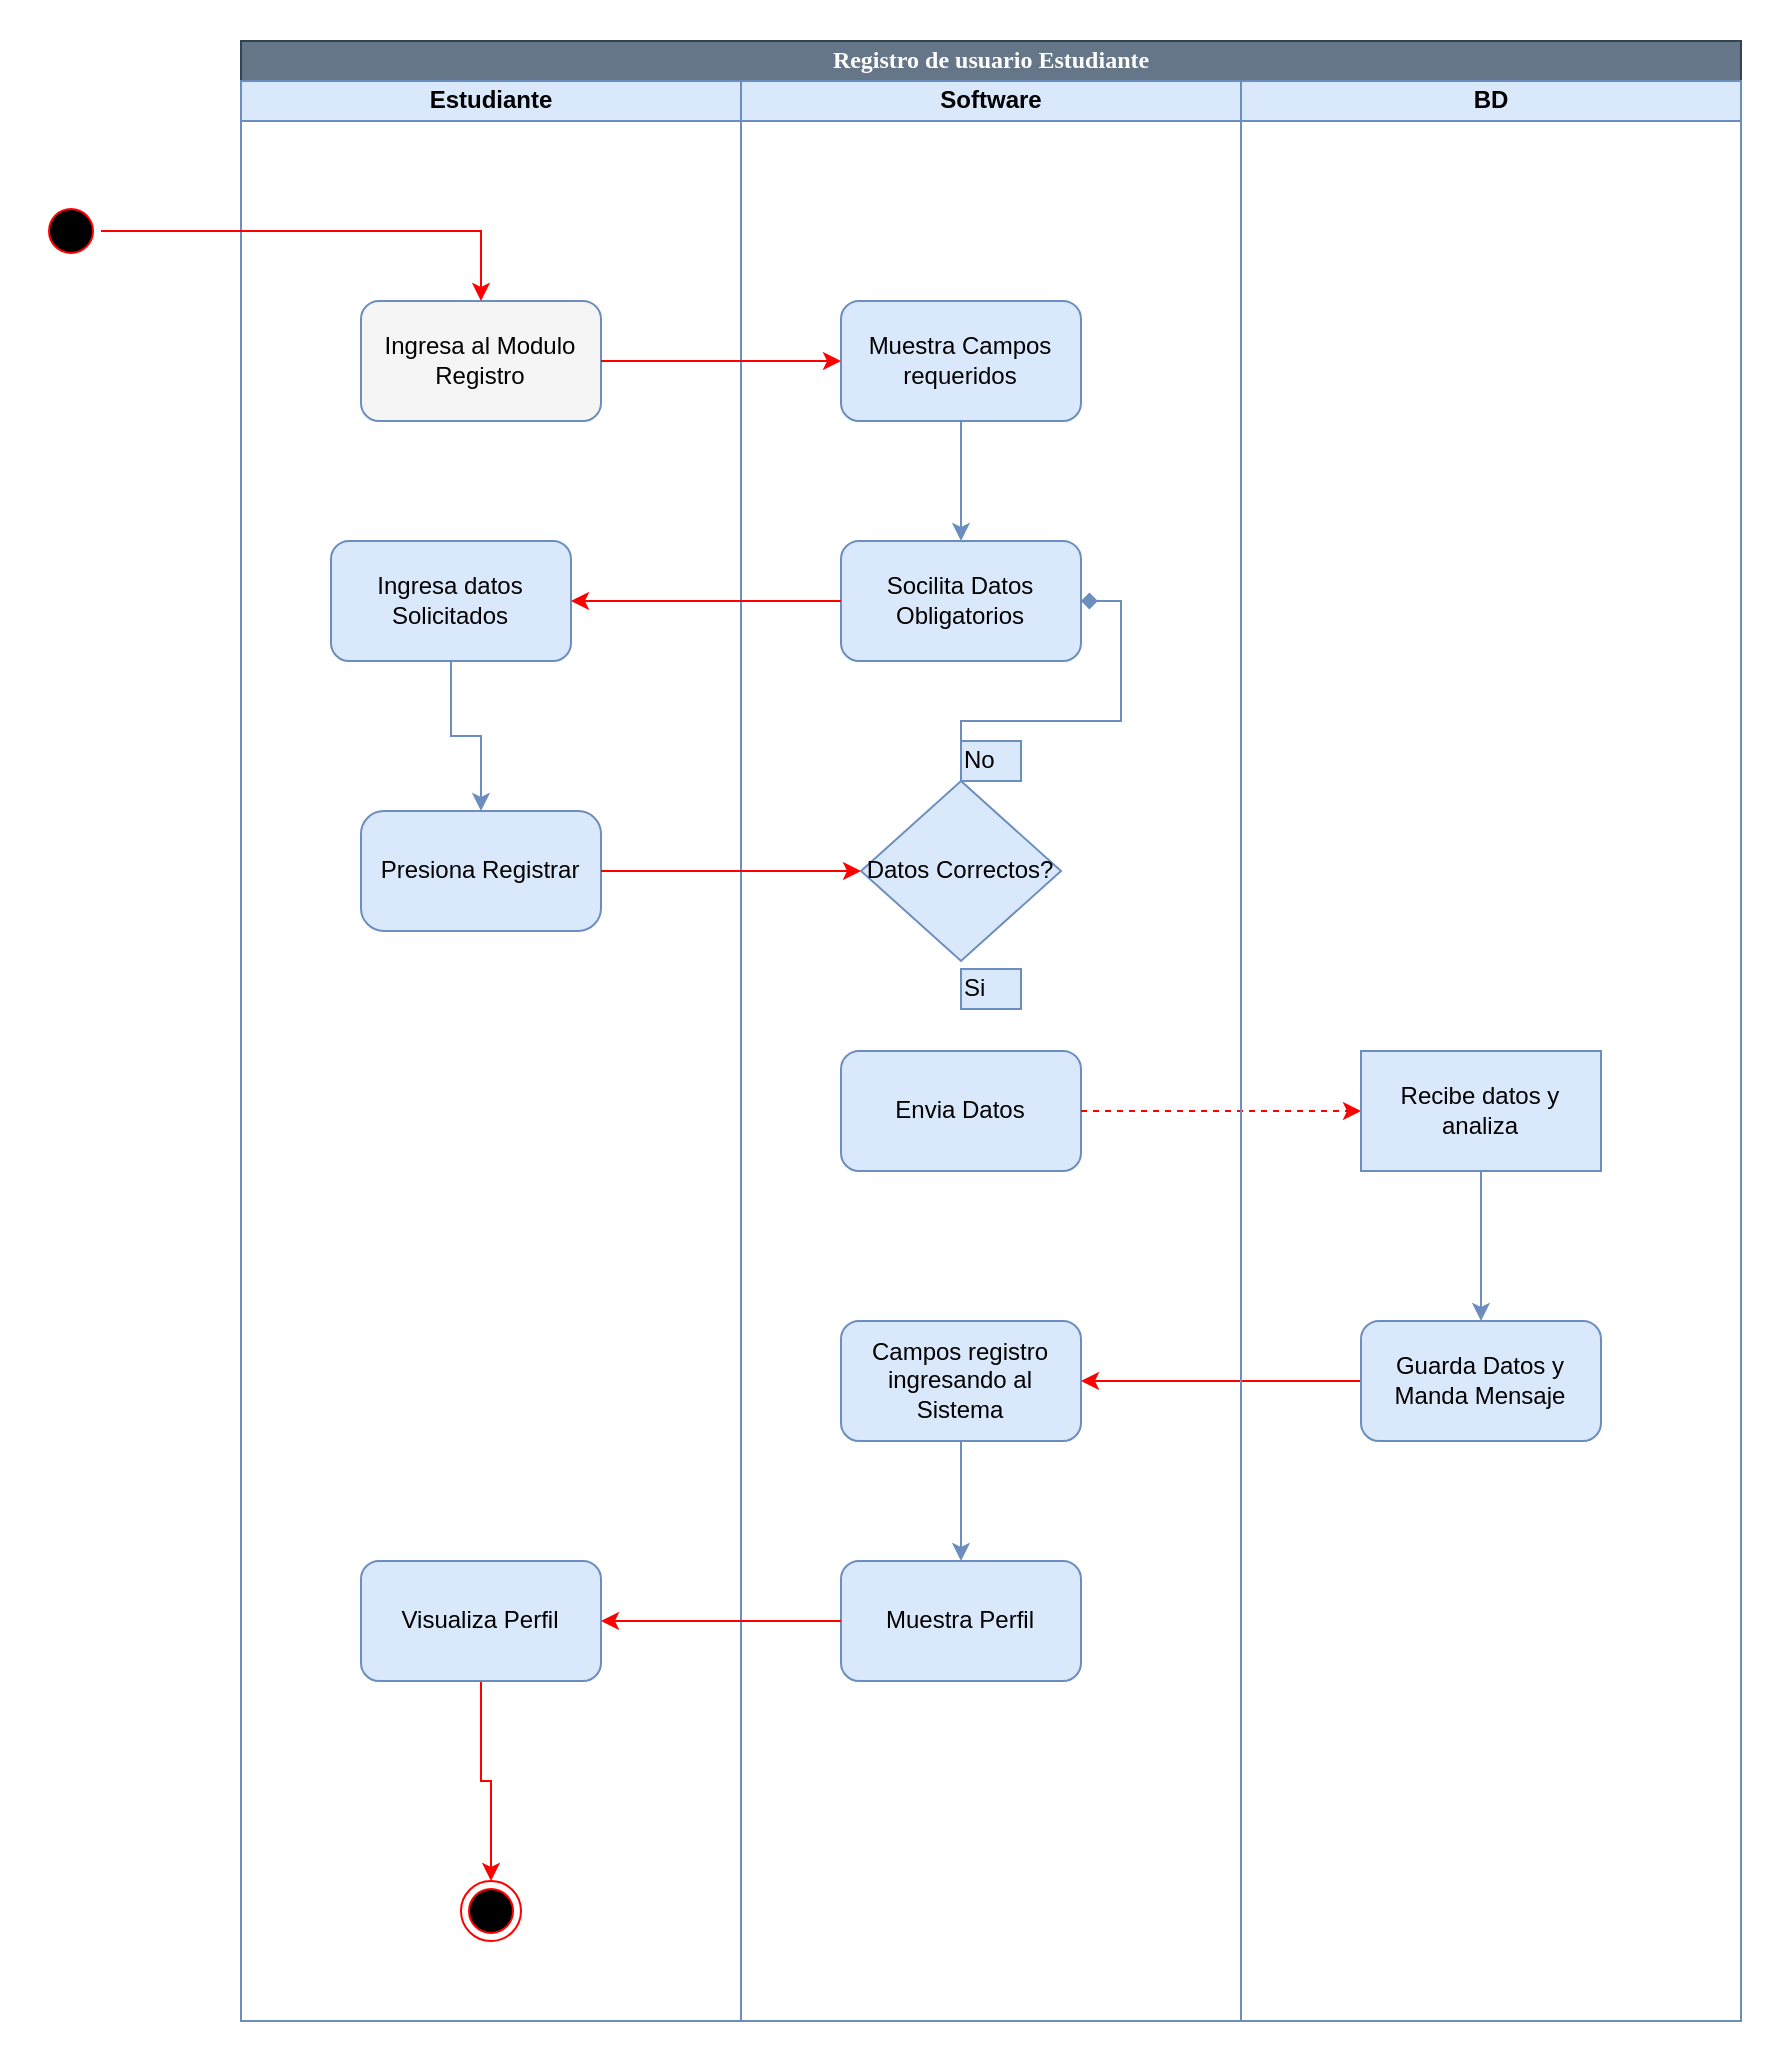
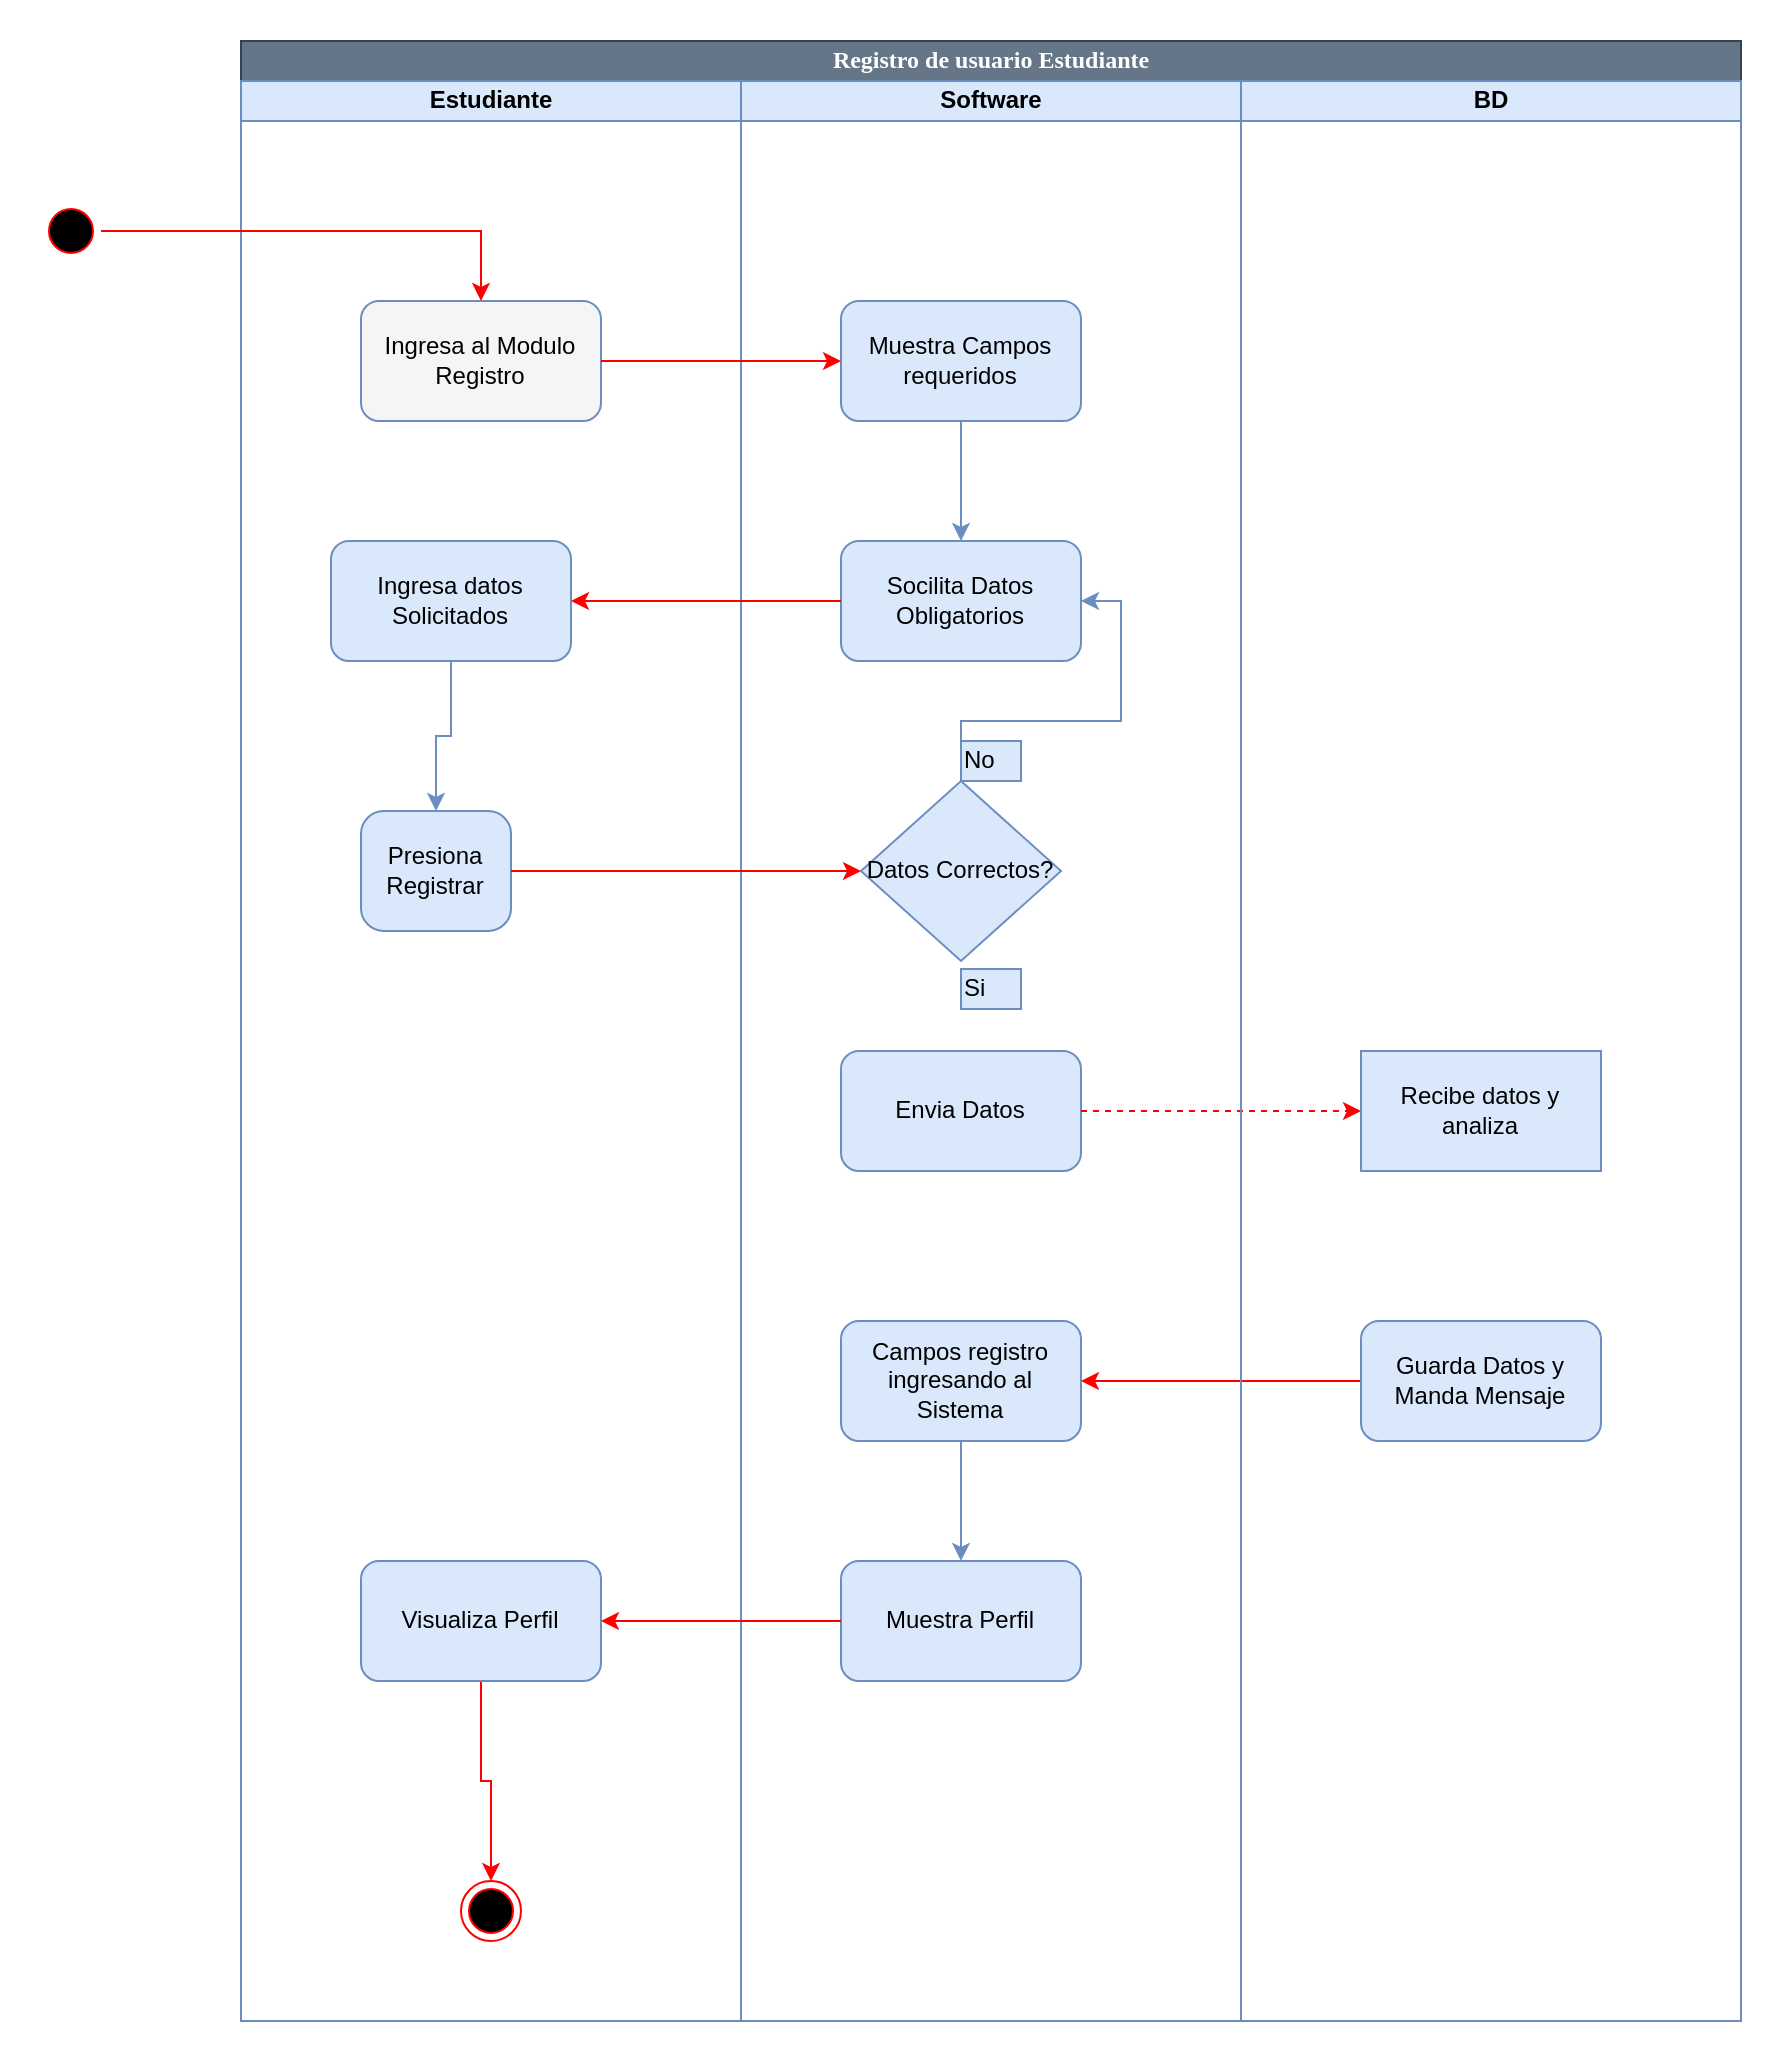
edge "Datos Correctos?" -> "Socilita Datos Obligatorios": arrowhead diamond -> classic
node "Presiona Registrar": size 240x120 -> 150x120
edge "Recibe datos y analiza" -> "Guarda Datos y Manda Mensaje": removed
